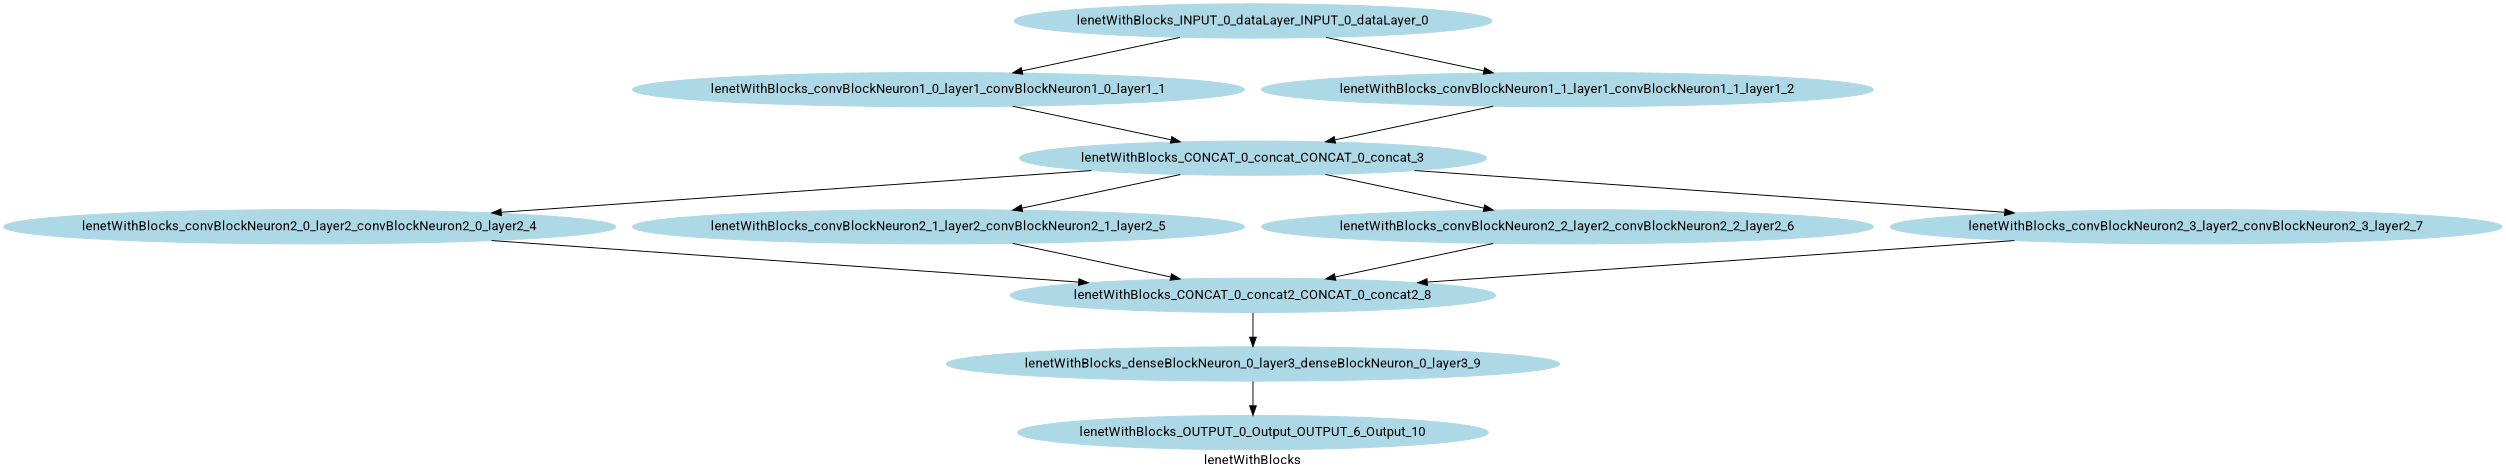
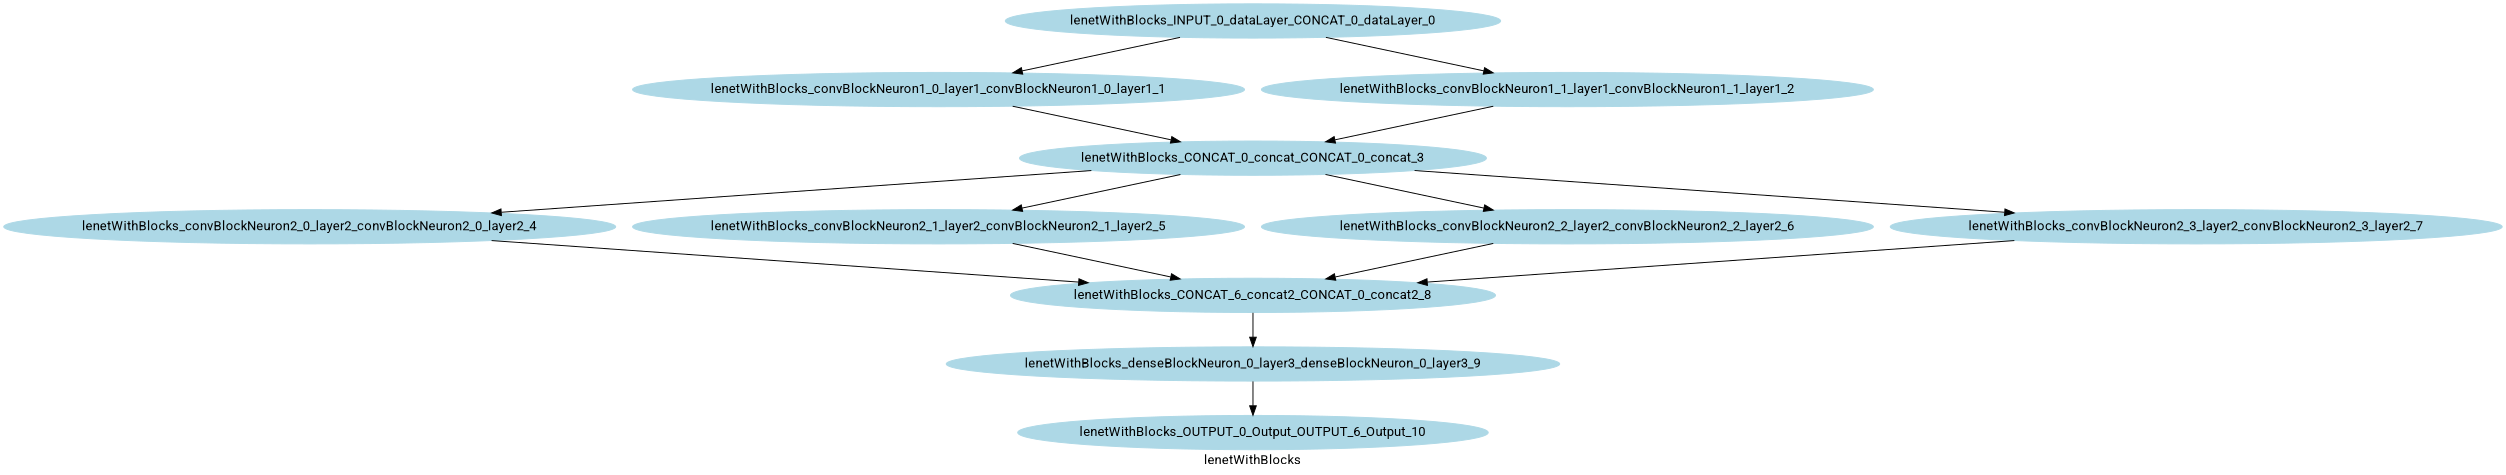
node "lenetWithBlocks_INPUT_0_dataLayer_INPUT_0_dataLayer_0": label "lenetWithBlocks_INPUT_0_dataLayer_INPUT_0_dataLayer_0" -> "lenetWithBlocks_INPUT_0_dataLayer_CONCAT_0_dataLayer_0"
node "lenetWithBlocks_CONCAT_0_concat2_CONCAT_0_concat2_8": label "lenetWithBlocks_CONCAT_0_concat2_CONCAT_0_concat2_8" -> "lenetWithBlocks_CONCAT_6_concat2_CONCAT_0_concat2_8"
